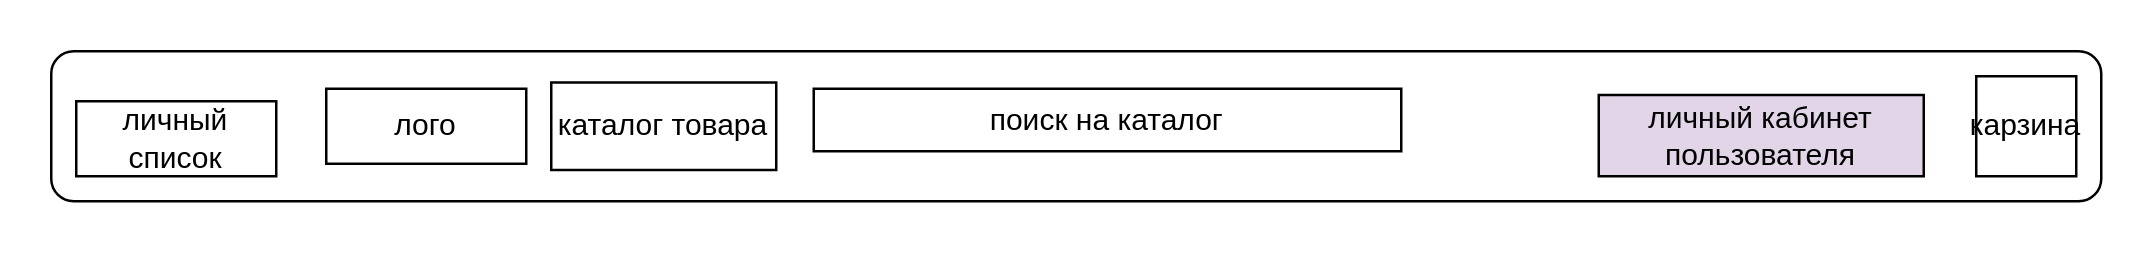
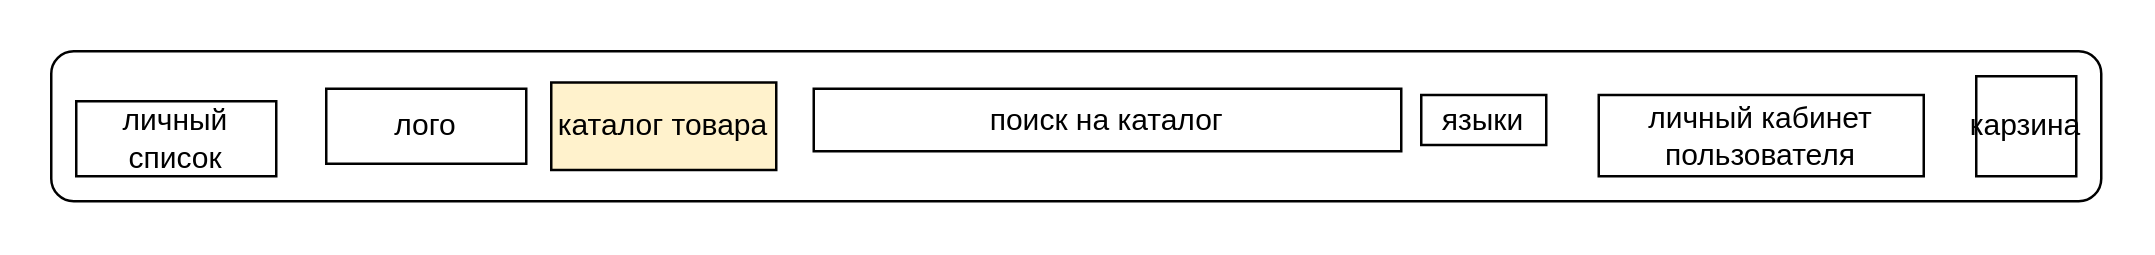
node "языки": added
node "каталог товара": fillcolor #ffffff -> #fff2cc
node "личный кабинет пользователя": fillcolor #e1d5e7 -> #ffffff
